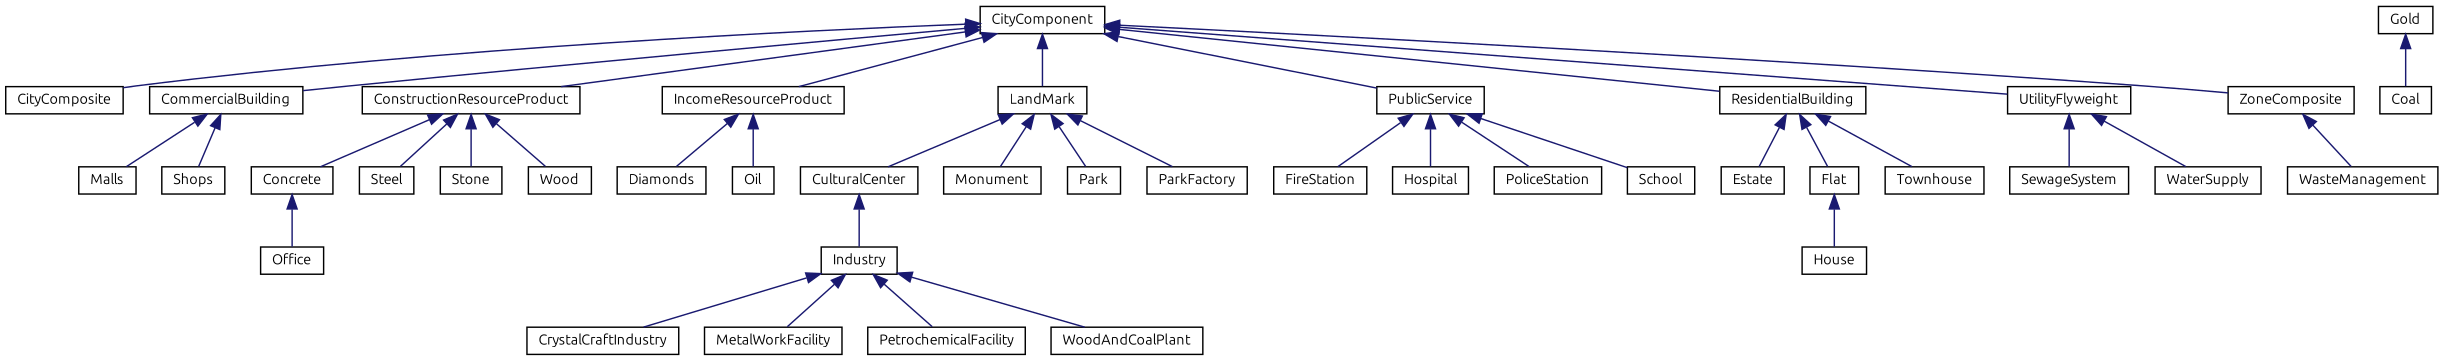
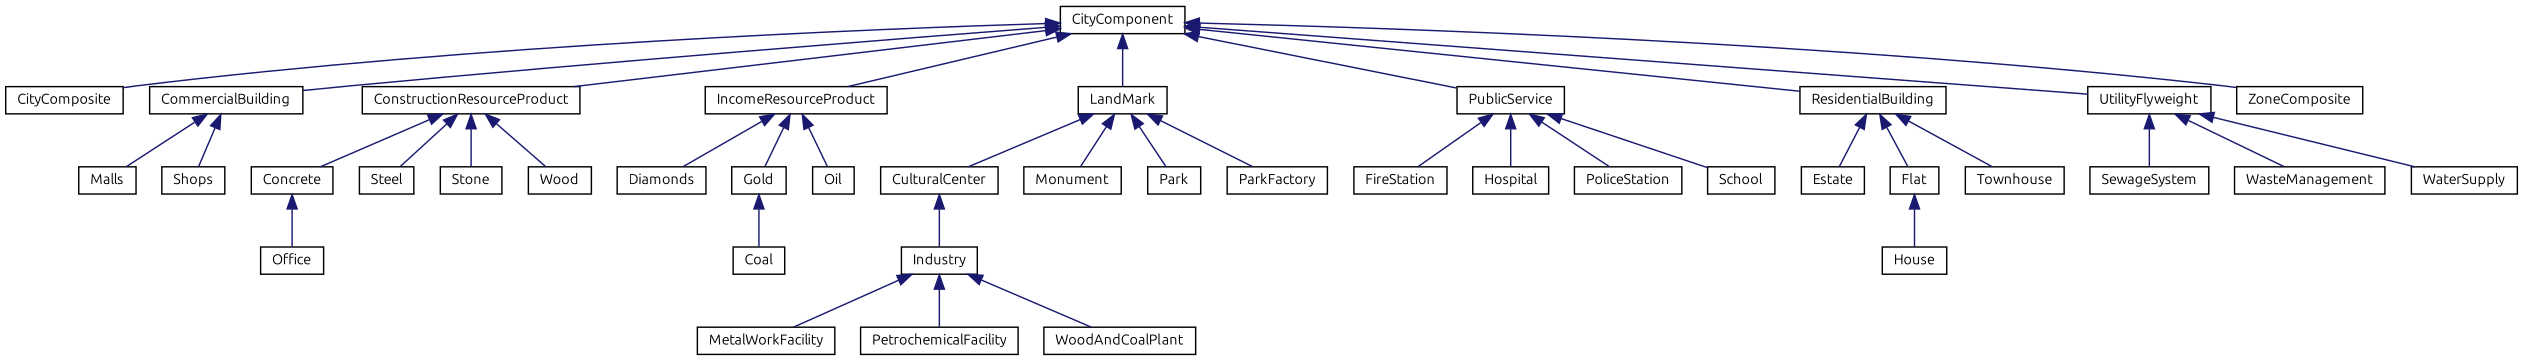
edge "WasteManagement" -> "ZoneComposite": now "WasteManagement" -> "UtilityFlyweight"
edge "Gold" -> "IncomeResourceProduct": added
node "CrystalCraftIndustry": removed
